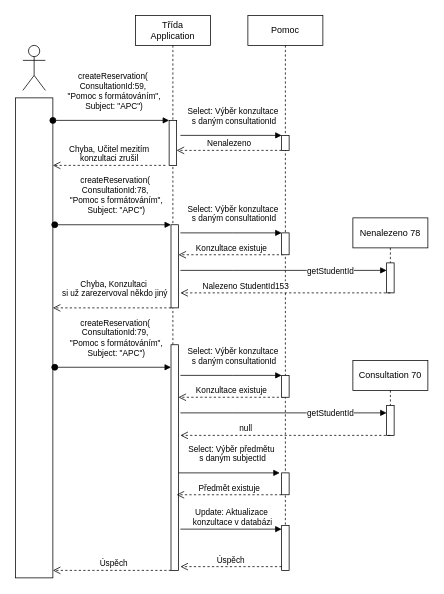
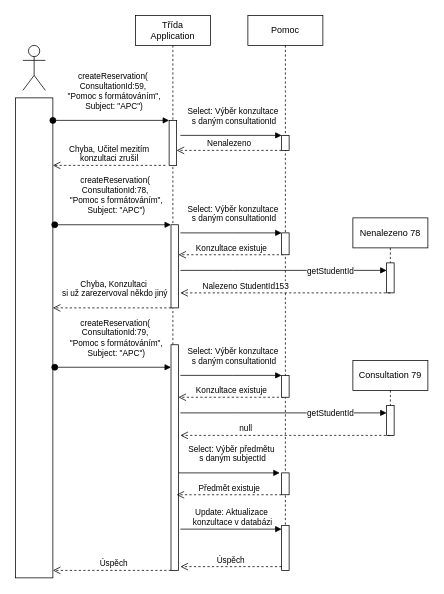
node "Consultation 70": label "Consultation 70" -> "Consultation 79"
